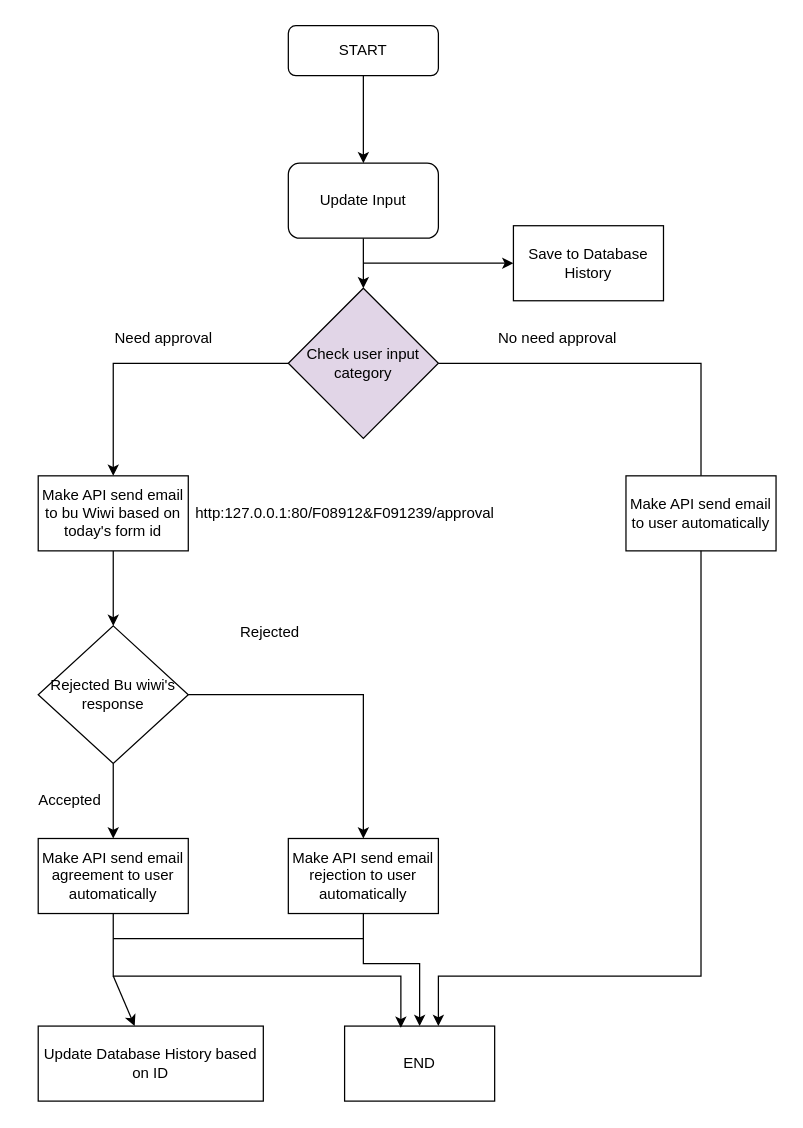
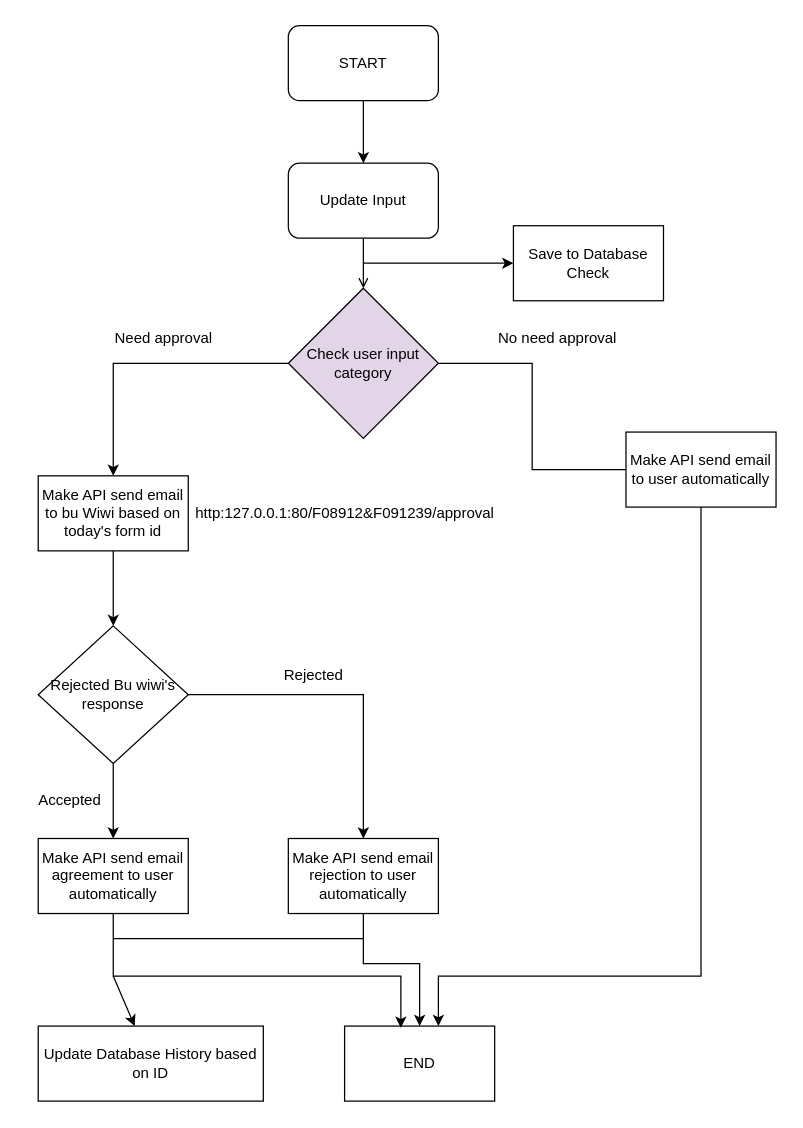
node "START": size 150x50 -> 150x75
node "Save to Database History": label "Save to Database History" -> "Save to Database Check"
edge "Update Input" -> "Check user input category": arrowhead classic -> open
node "Make API send email to user automatically": moved (701, 513) -> (701, 469)
node "Rejected": moved (269, 632) -> (313, 676)
